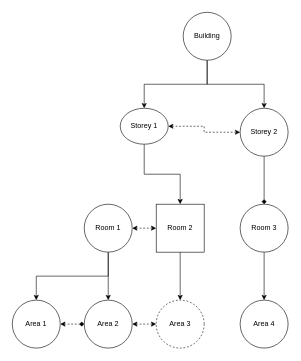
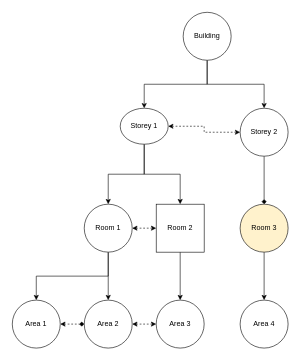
edge "Storey 1" -> "Room 1": added
node "Room 3": fillcolor #ffffff -> #fff2cc
node "Area 3": style dashed -> solid
